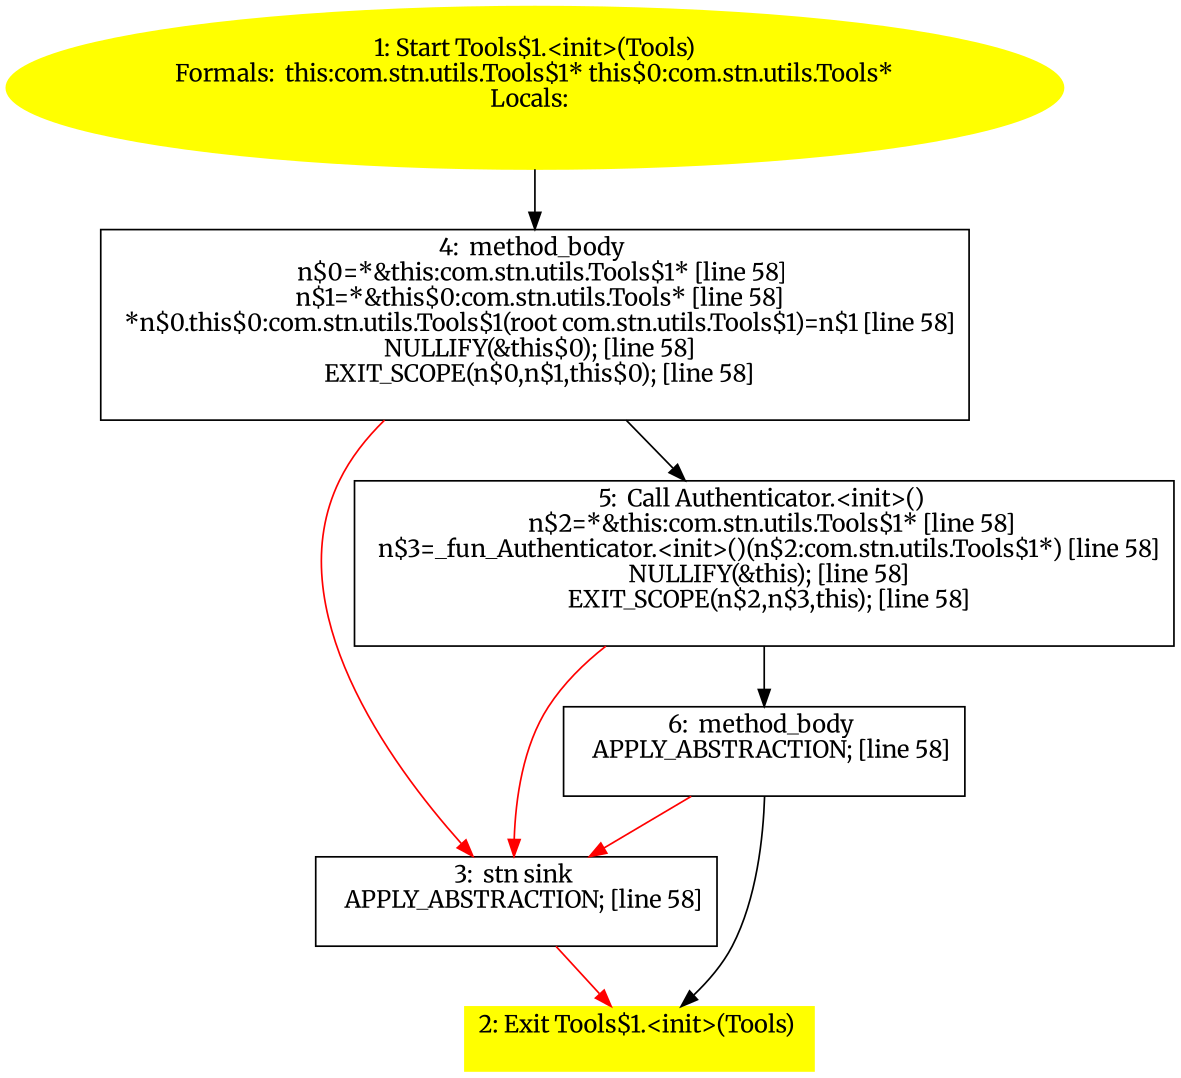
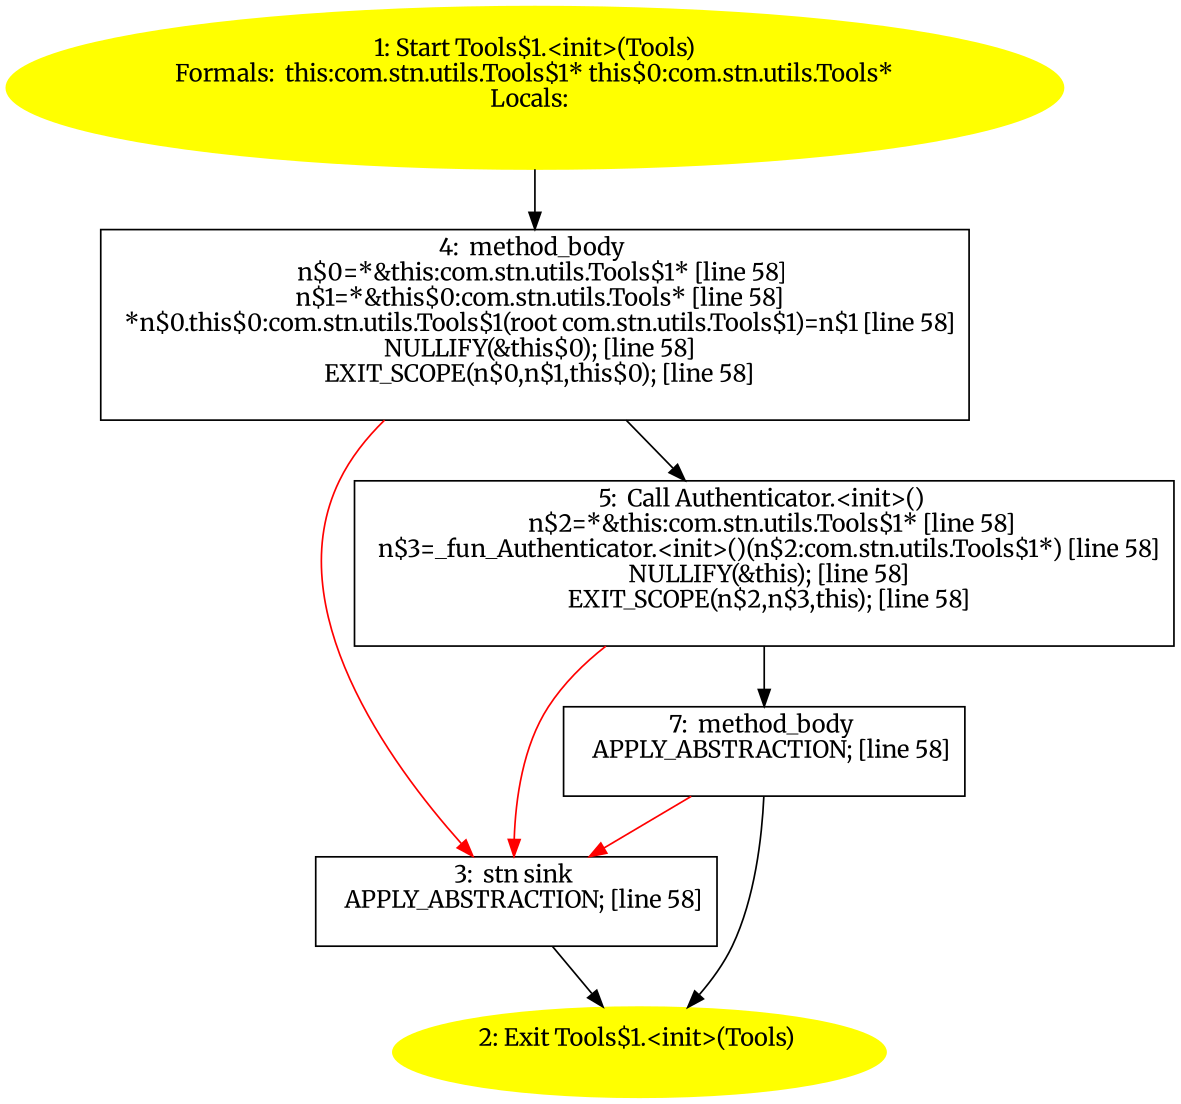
node "6:  method_body APPLY_ABSTRACTION; [line 58]": label "6:  method_body APPLY_ABSTRACTION; [line 58]" -> "7:  method_body APPLY_ABSTRACTION; [line 58]"
edge "3:  stn sink APPLY_ABSTRACTION; [line 58]" -> "2: Exit Tools$1.<init>(Tools)": color red -> black
node "2: Exit Tools$1.<init>(Tools)": shape box -> ellipse
